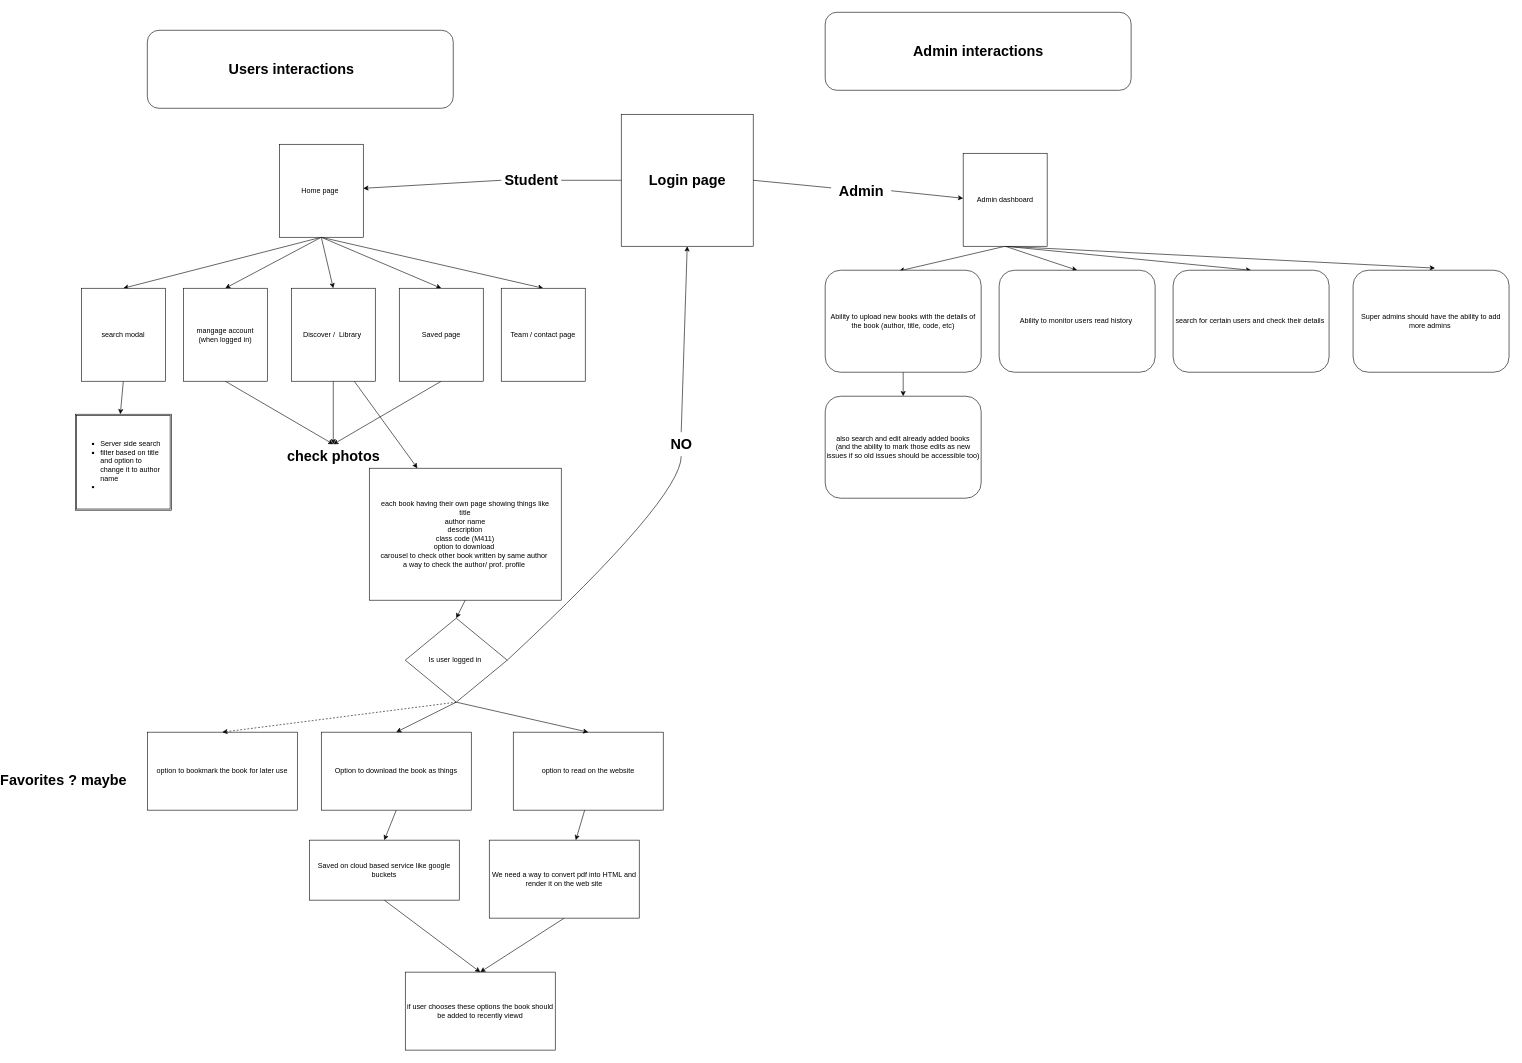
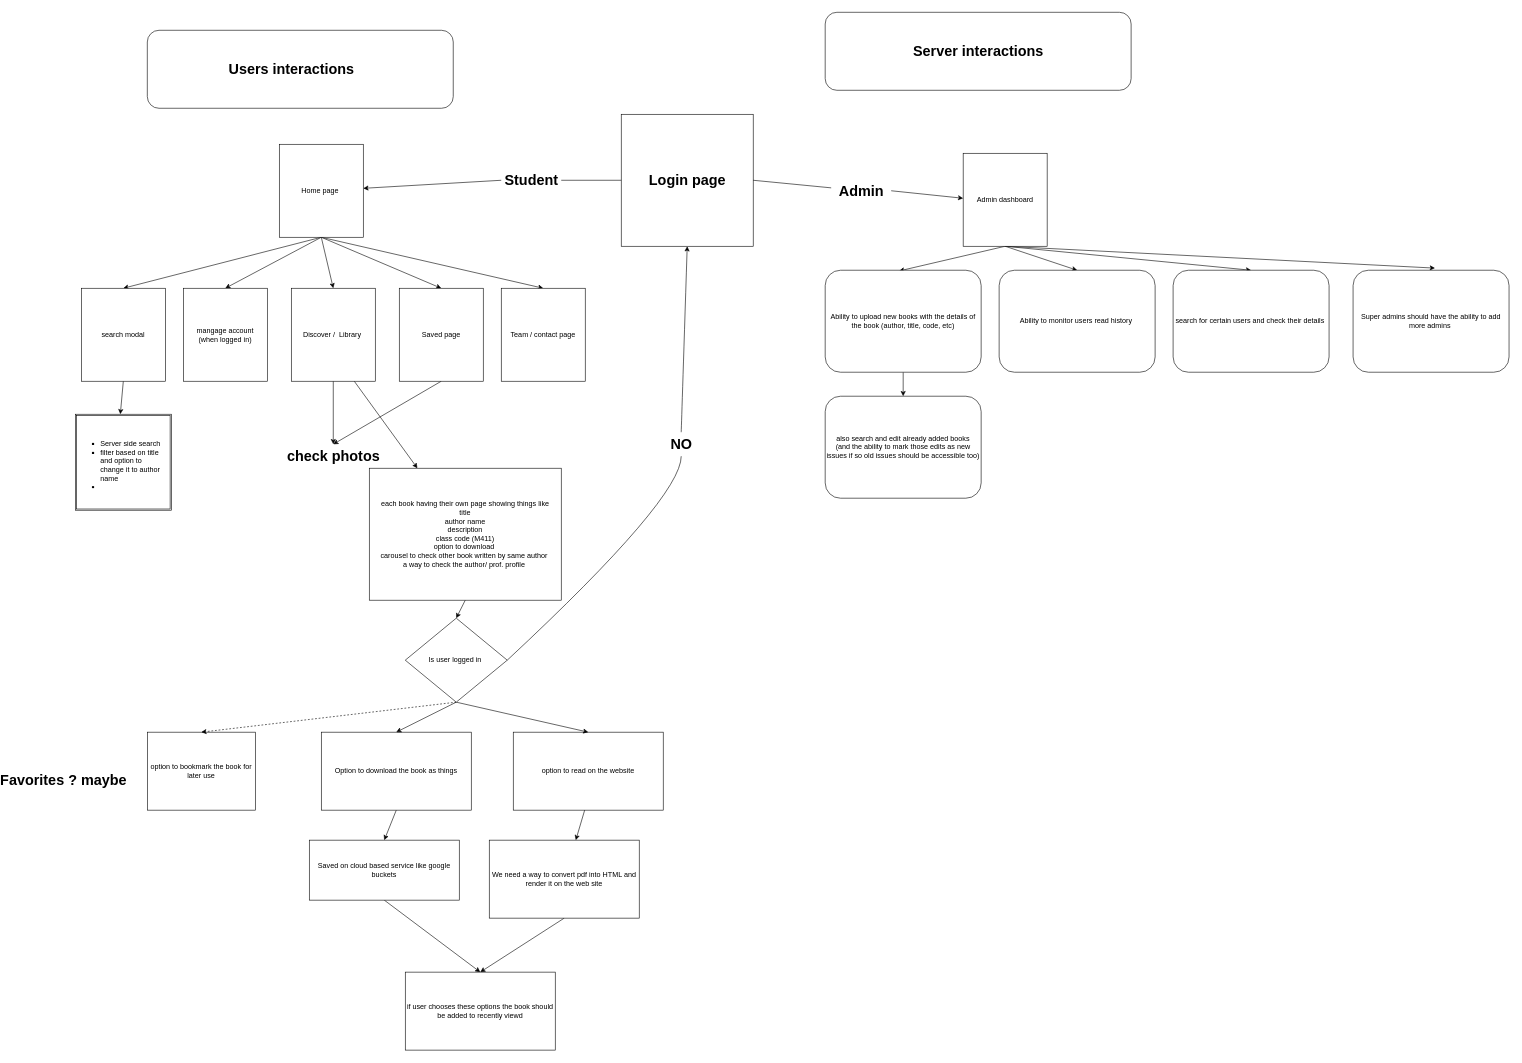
node "Admin interactions": label "Admin interactions" -> "Server interactions"
edge "mangage account (when logged in)" -> "check photos": removed
node "option to bookmark the book for later use": size 150x78 -> 108x78
